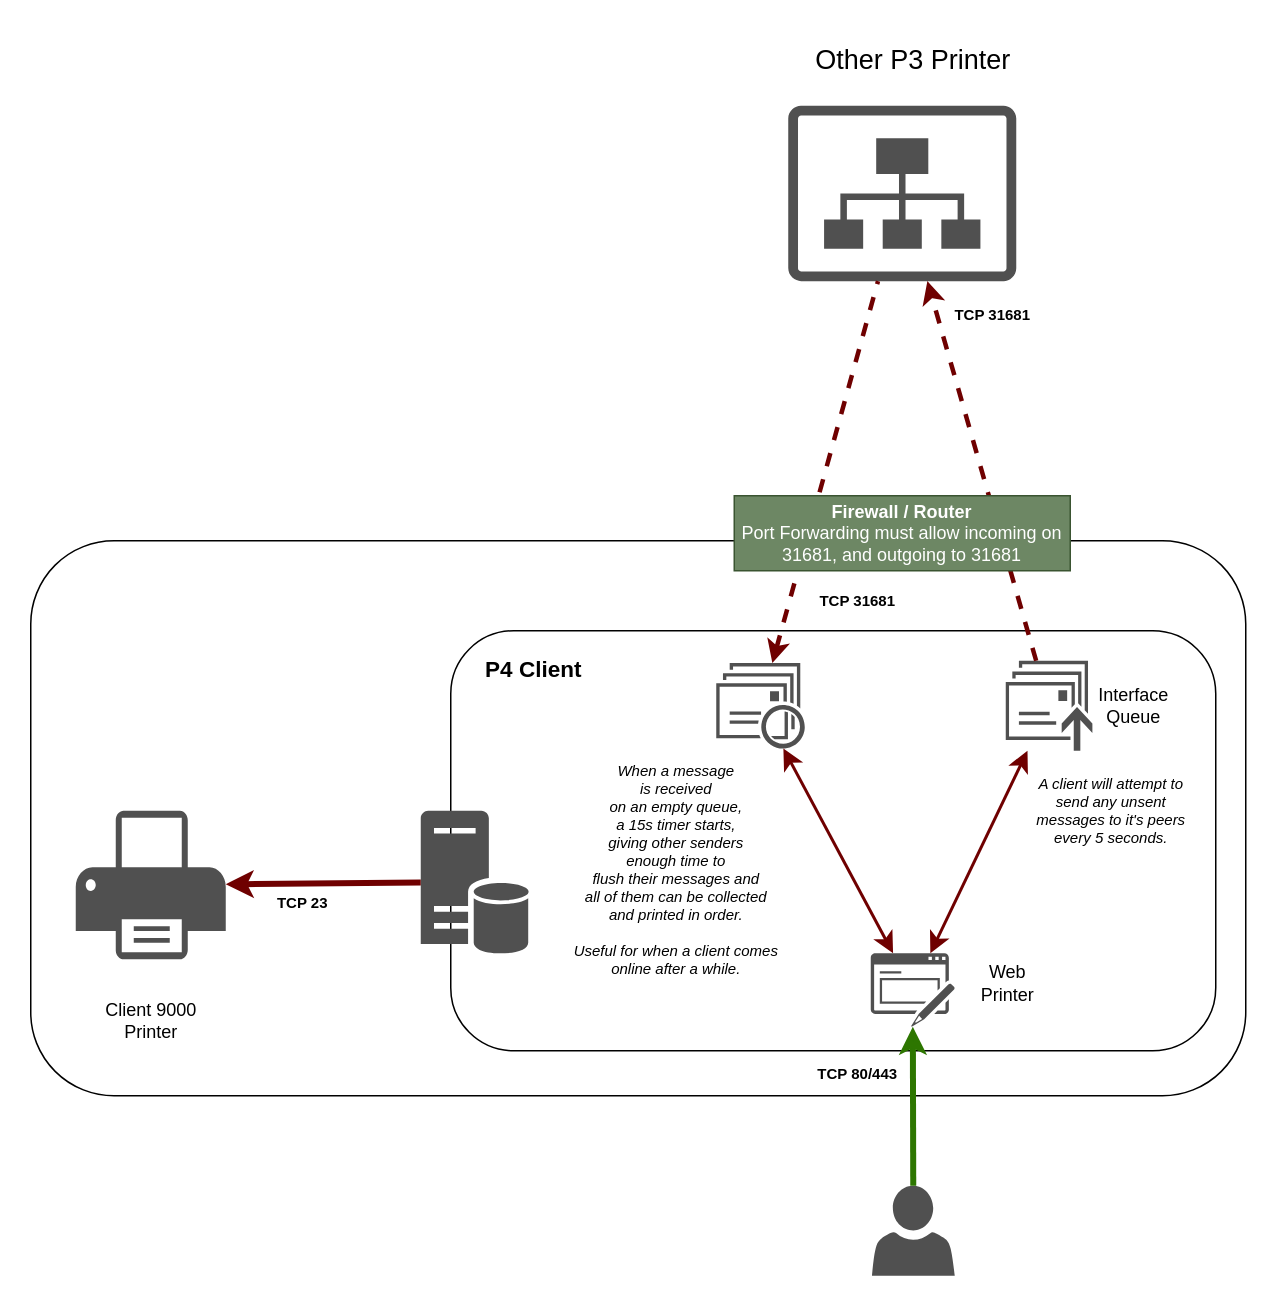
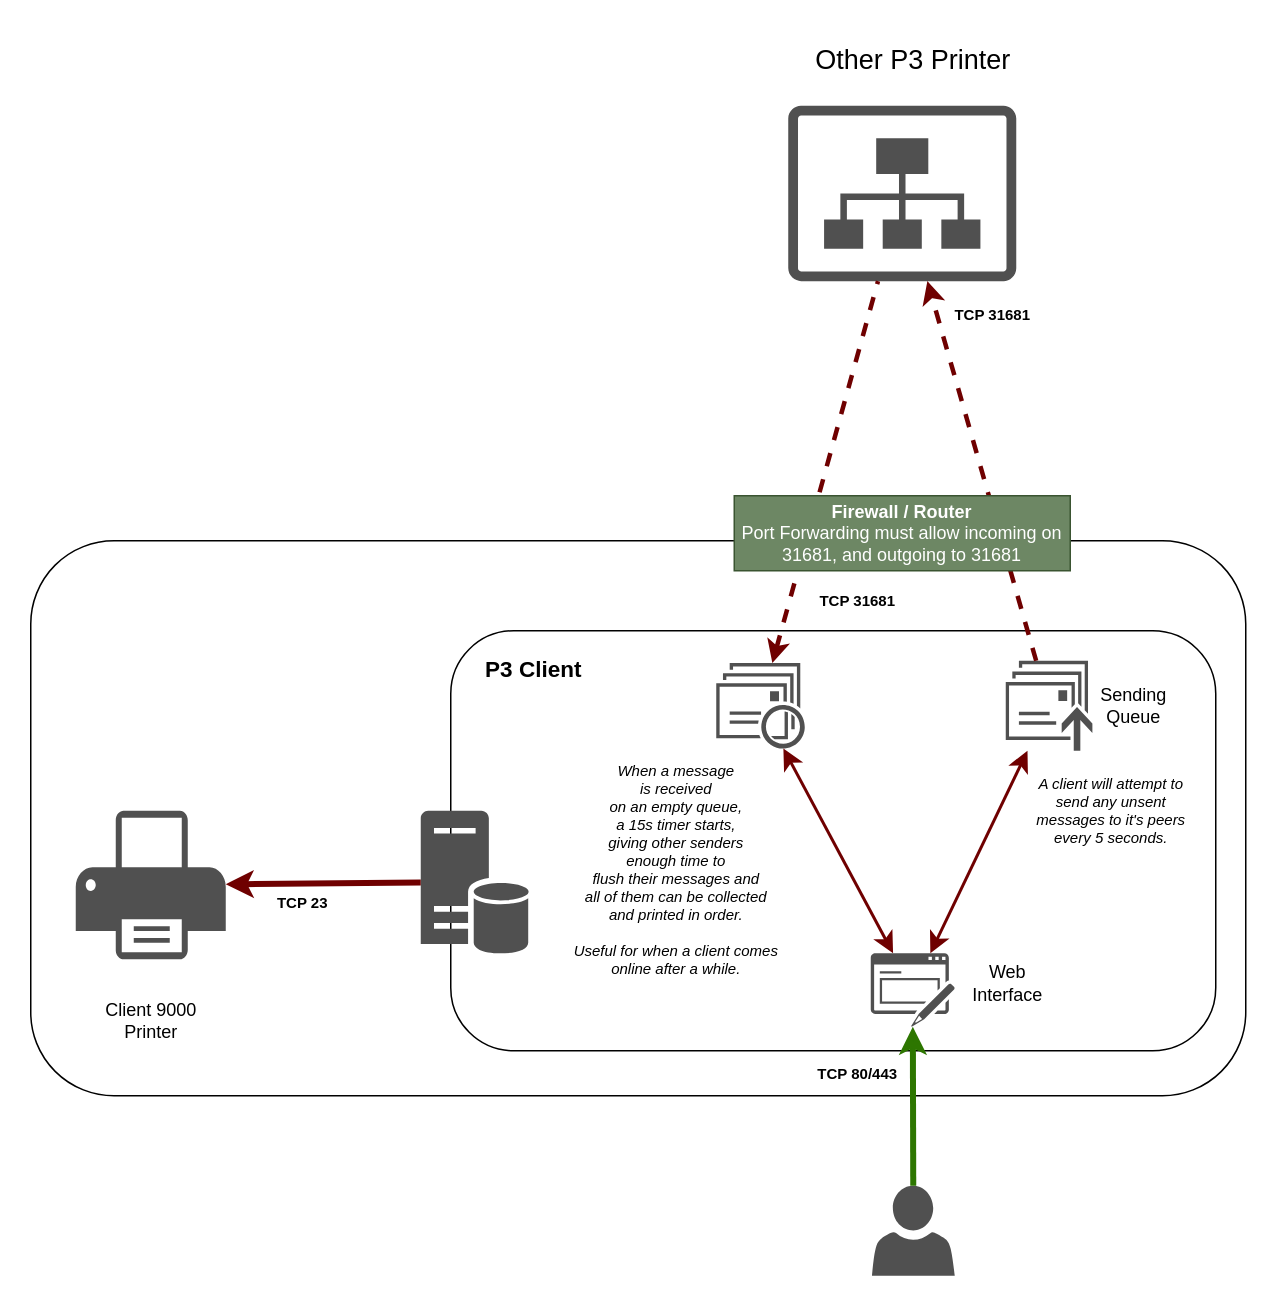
node "P4 Client": label "P4 Client" -> "P3 Client"
node "Interface Queue": label "Interface Queue" -> "Sending Queue"
node "Web Printer": label "Web Printer" -> "Web Interface"
